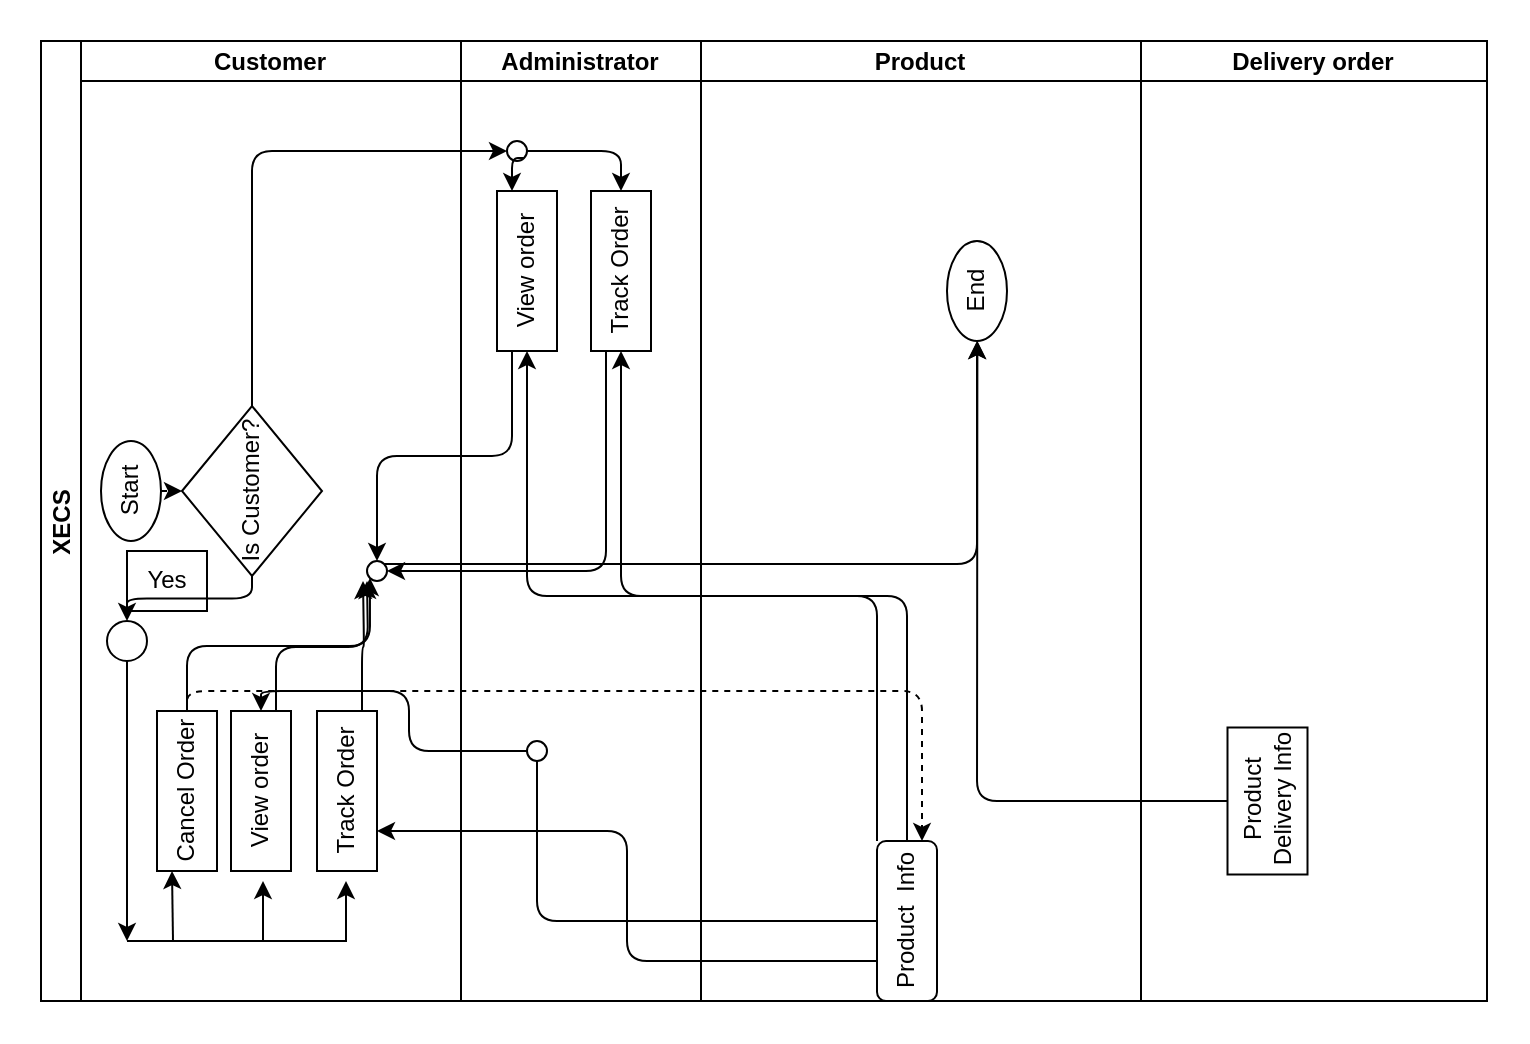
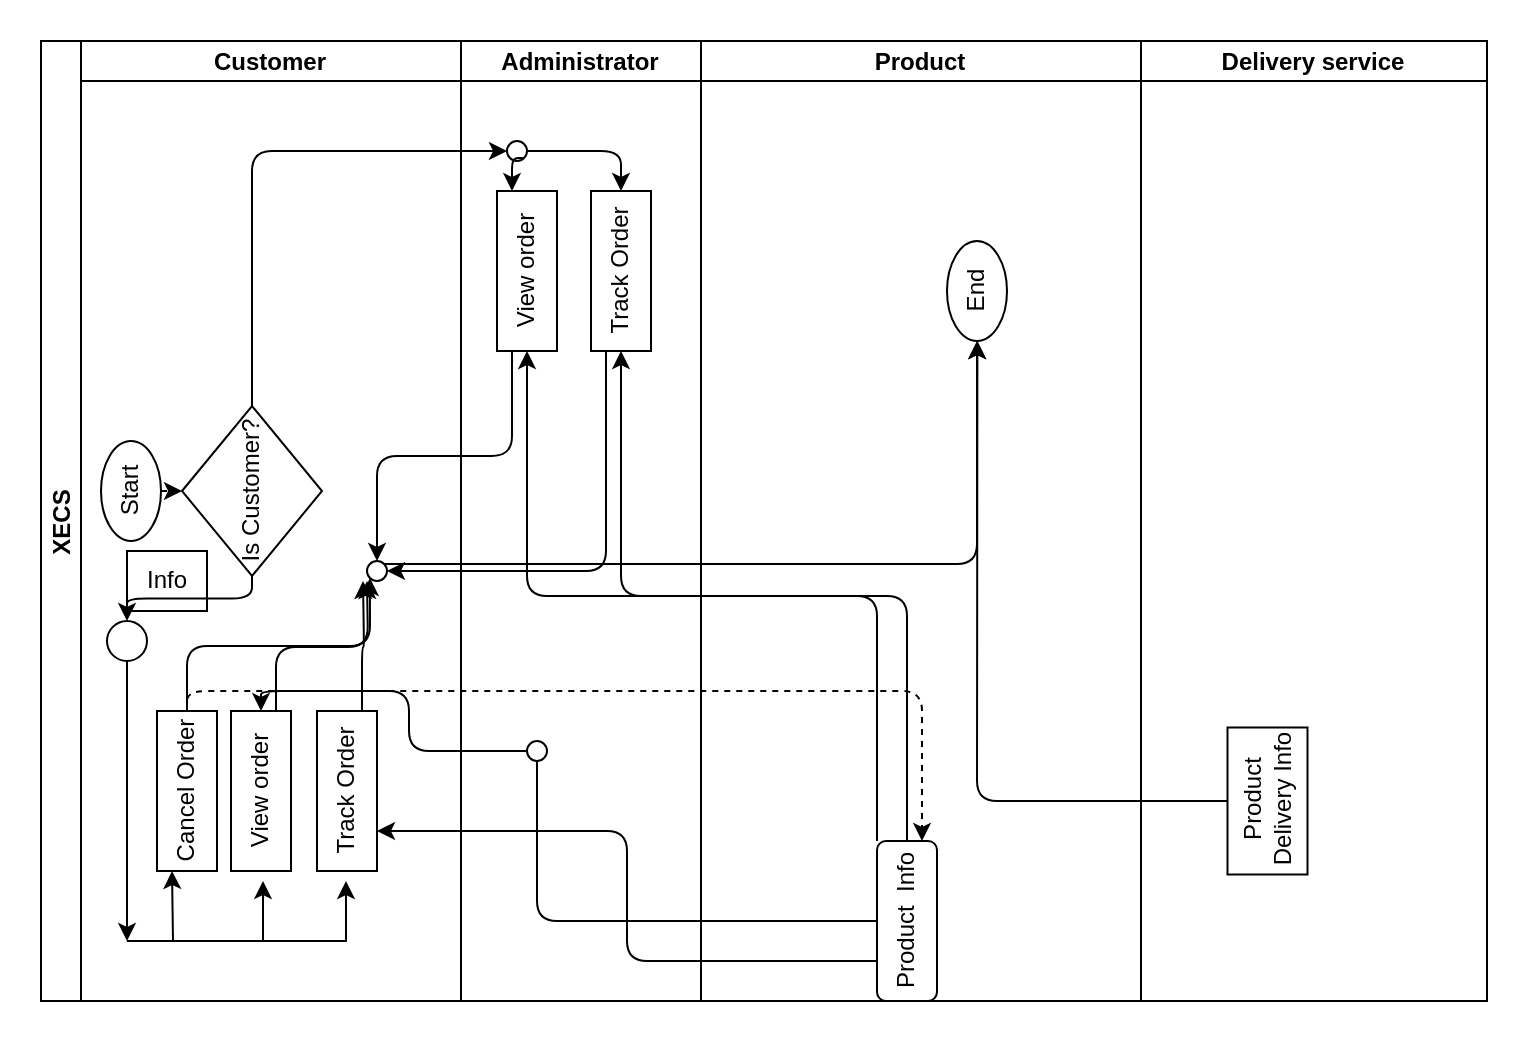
node "Delivery order": label "Delivery order" -> "Delivery service"
node "Yes": label "Yes" -> "Info"
